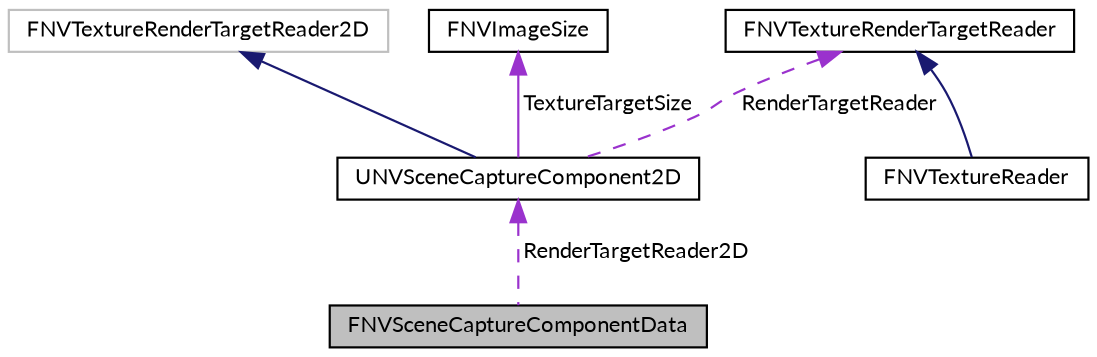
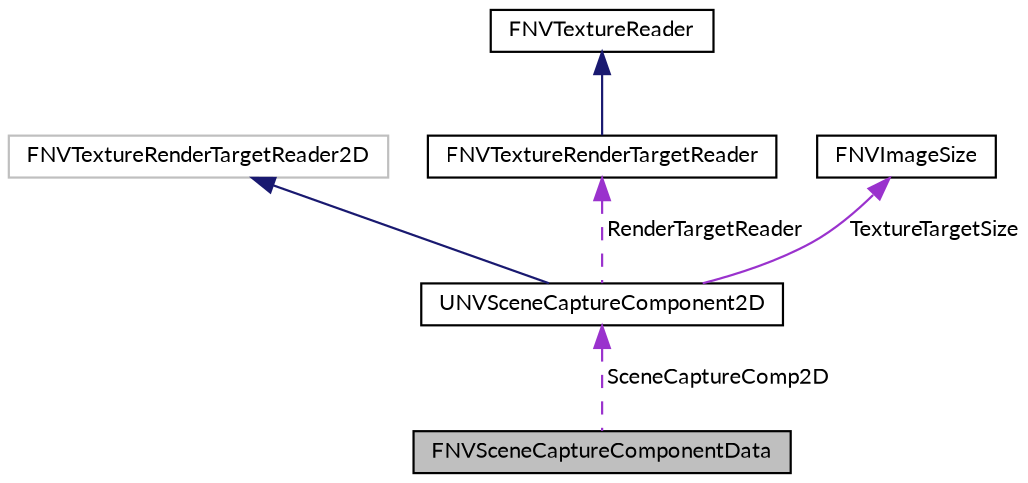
edge "FNVTextureReader" -> "FNVTextureRenderTargetReader": reversed
edge "FNVSceneCaptureComponentData" -> "UNVSceneCaptureComponent2D": label " RenderTargetReader2D" -> " SceneCaptureComp2D"
